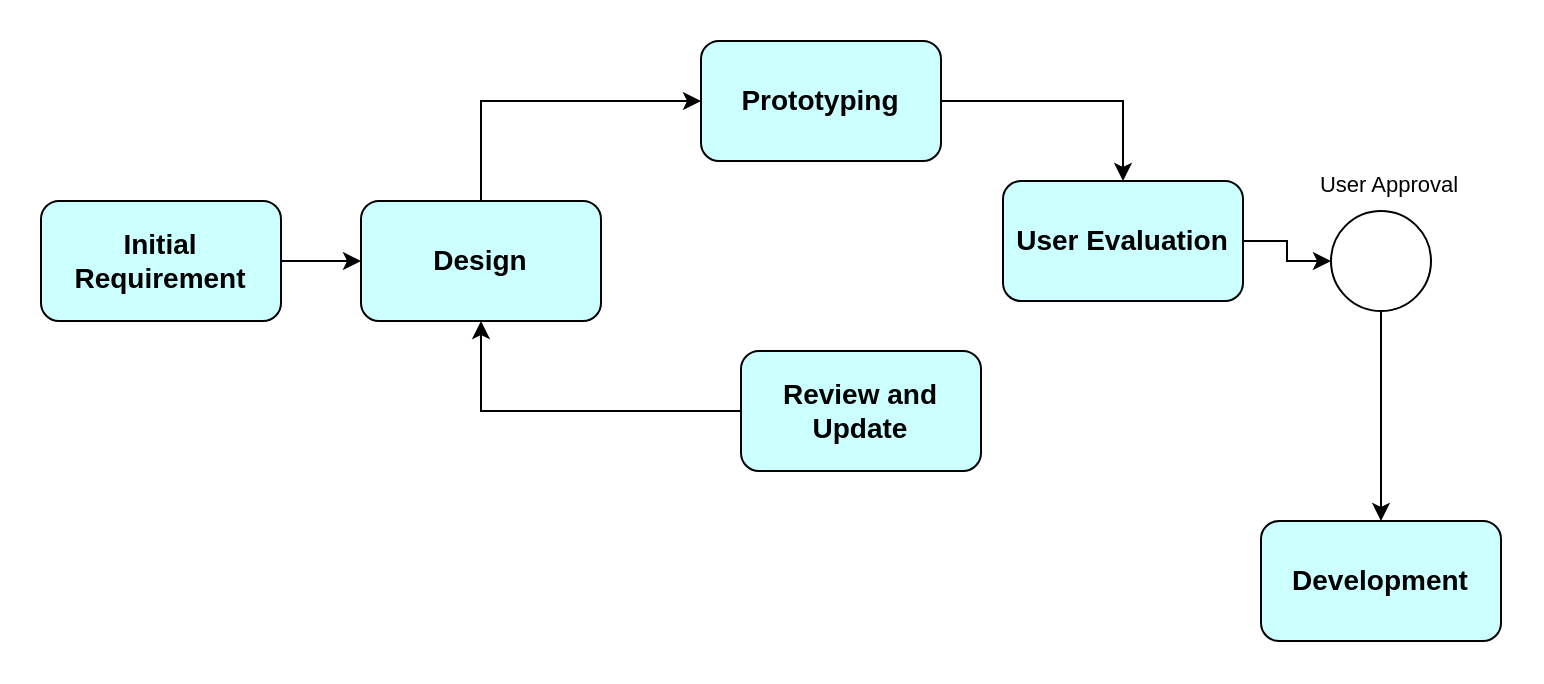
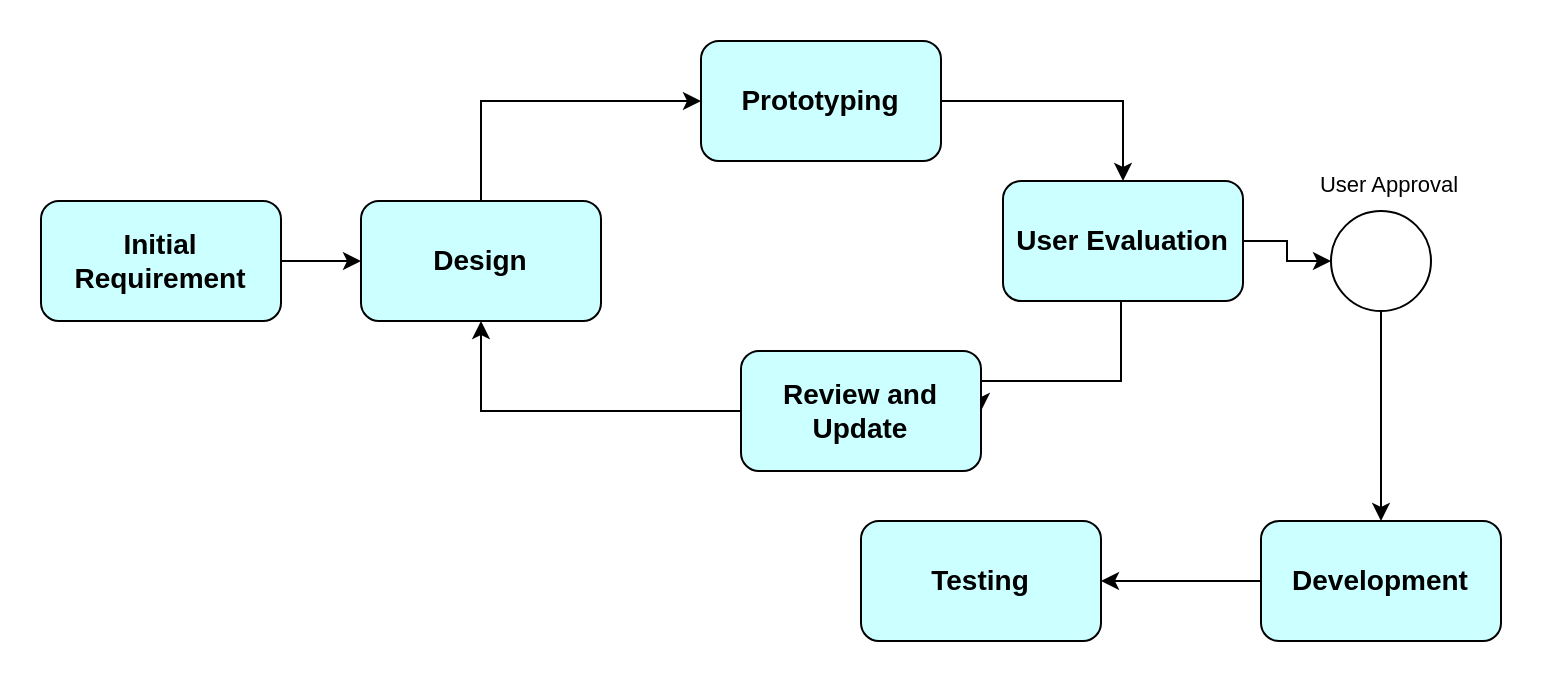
edge "User Evaluation" -> "Review and Update": added
node "Testing": added
edge "Development" -> "Testing": added
